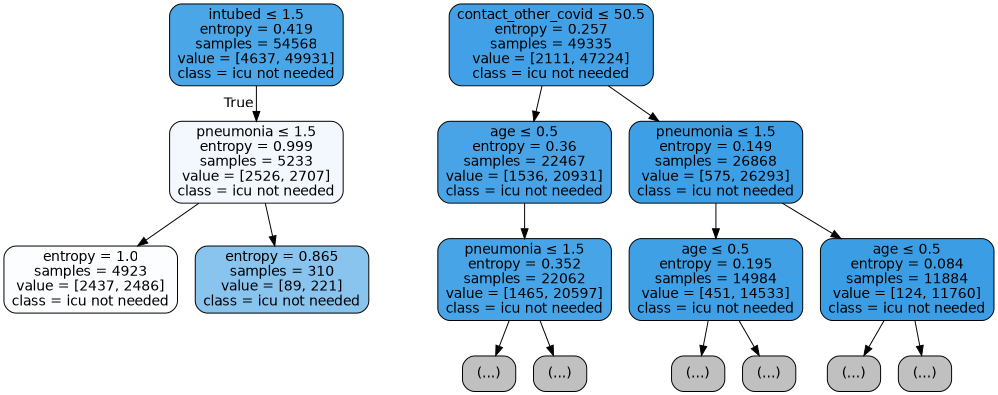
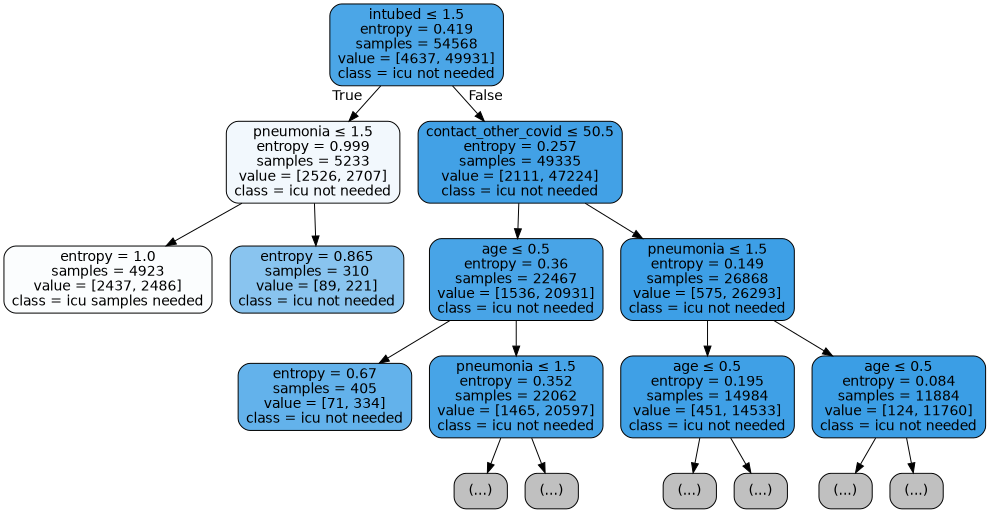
edge "intubed ≤ 1.5" -> "contact_other_covid ≤ 50.5": added
node "entropy = 1.0": text "class = icu not needed" -> "class = icu samples needed"
node "entropy = 0.67": added
